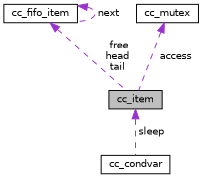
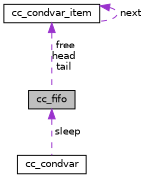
node "cc_fifo_item": label "cc_fifo_item" -> "cc_condvar_item"
node "cc_mutex": removed
node "cc_item": label "cc_item" -> "cc_fifo"
